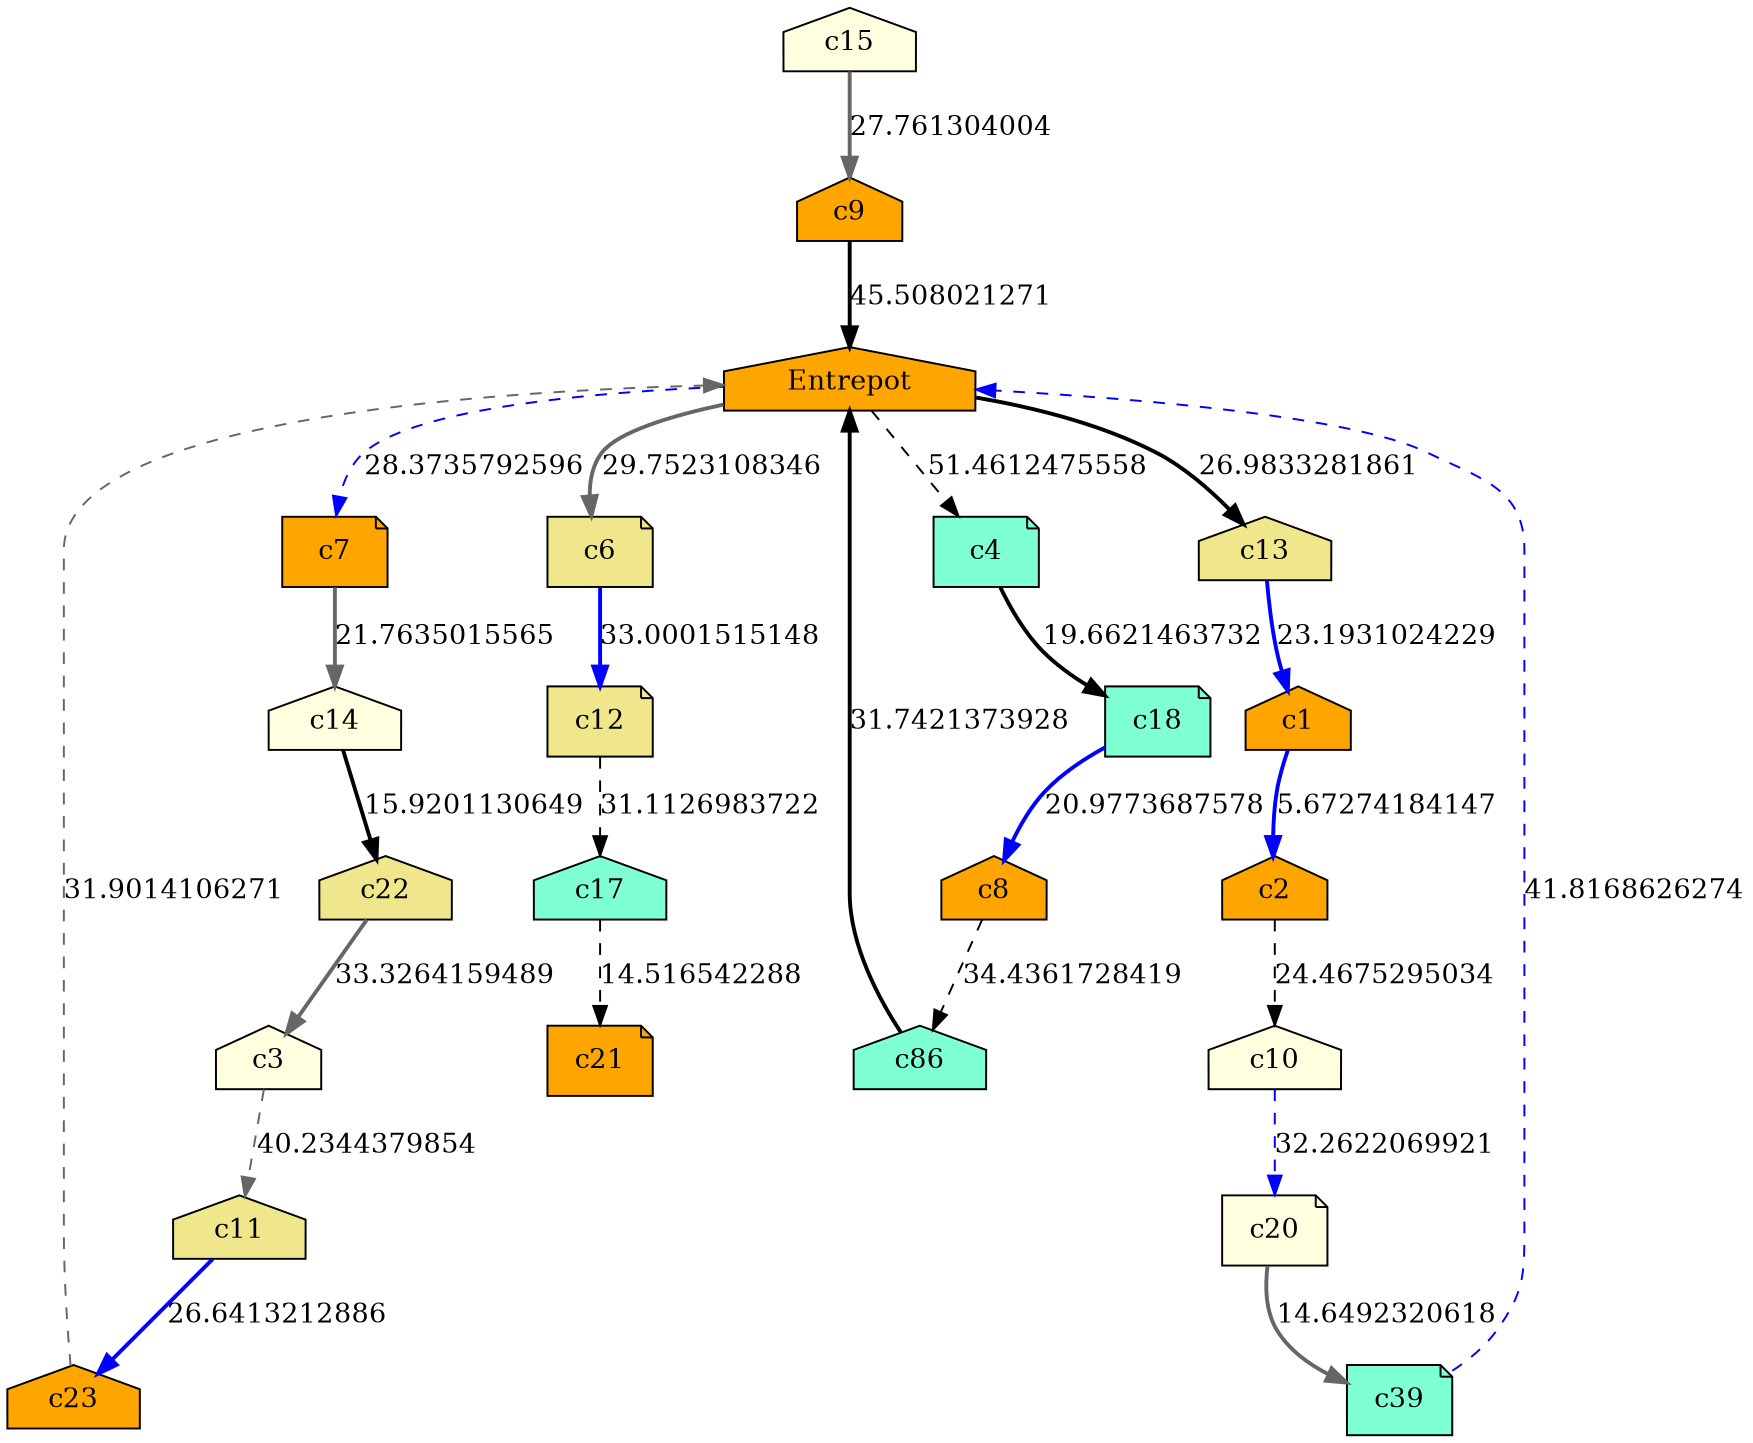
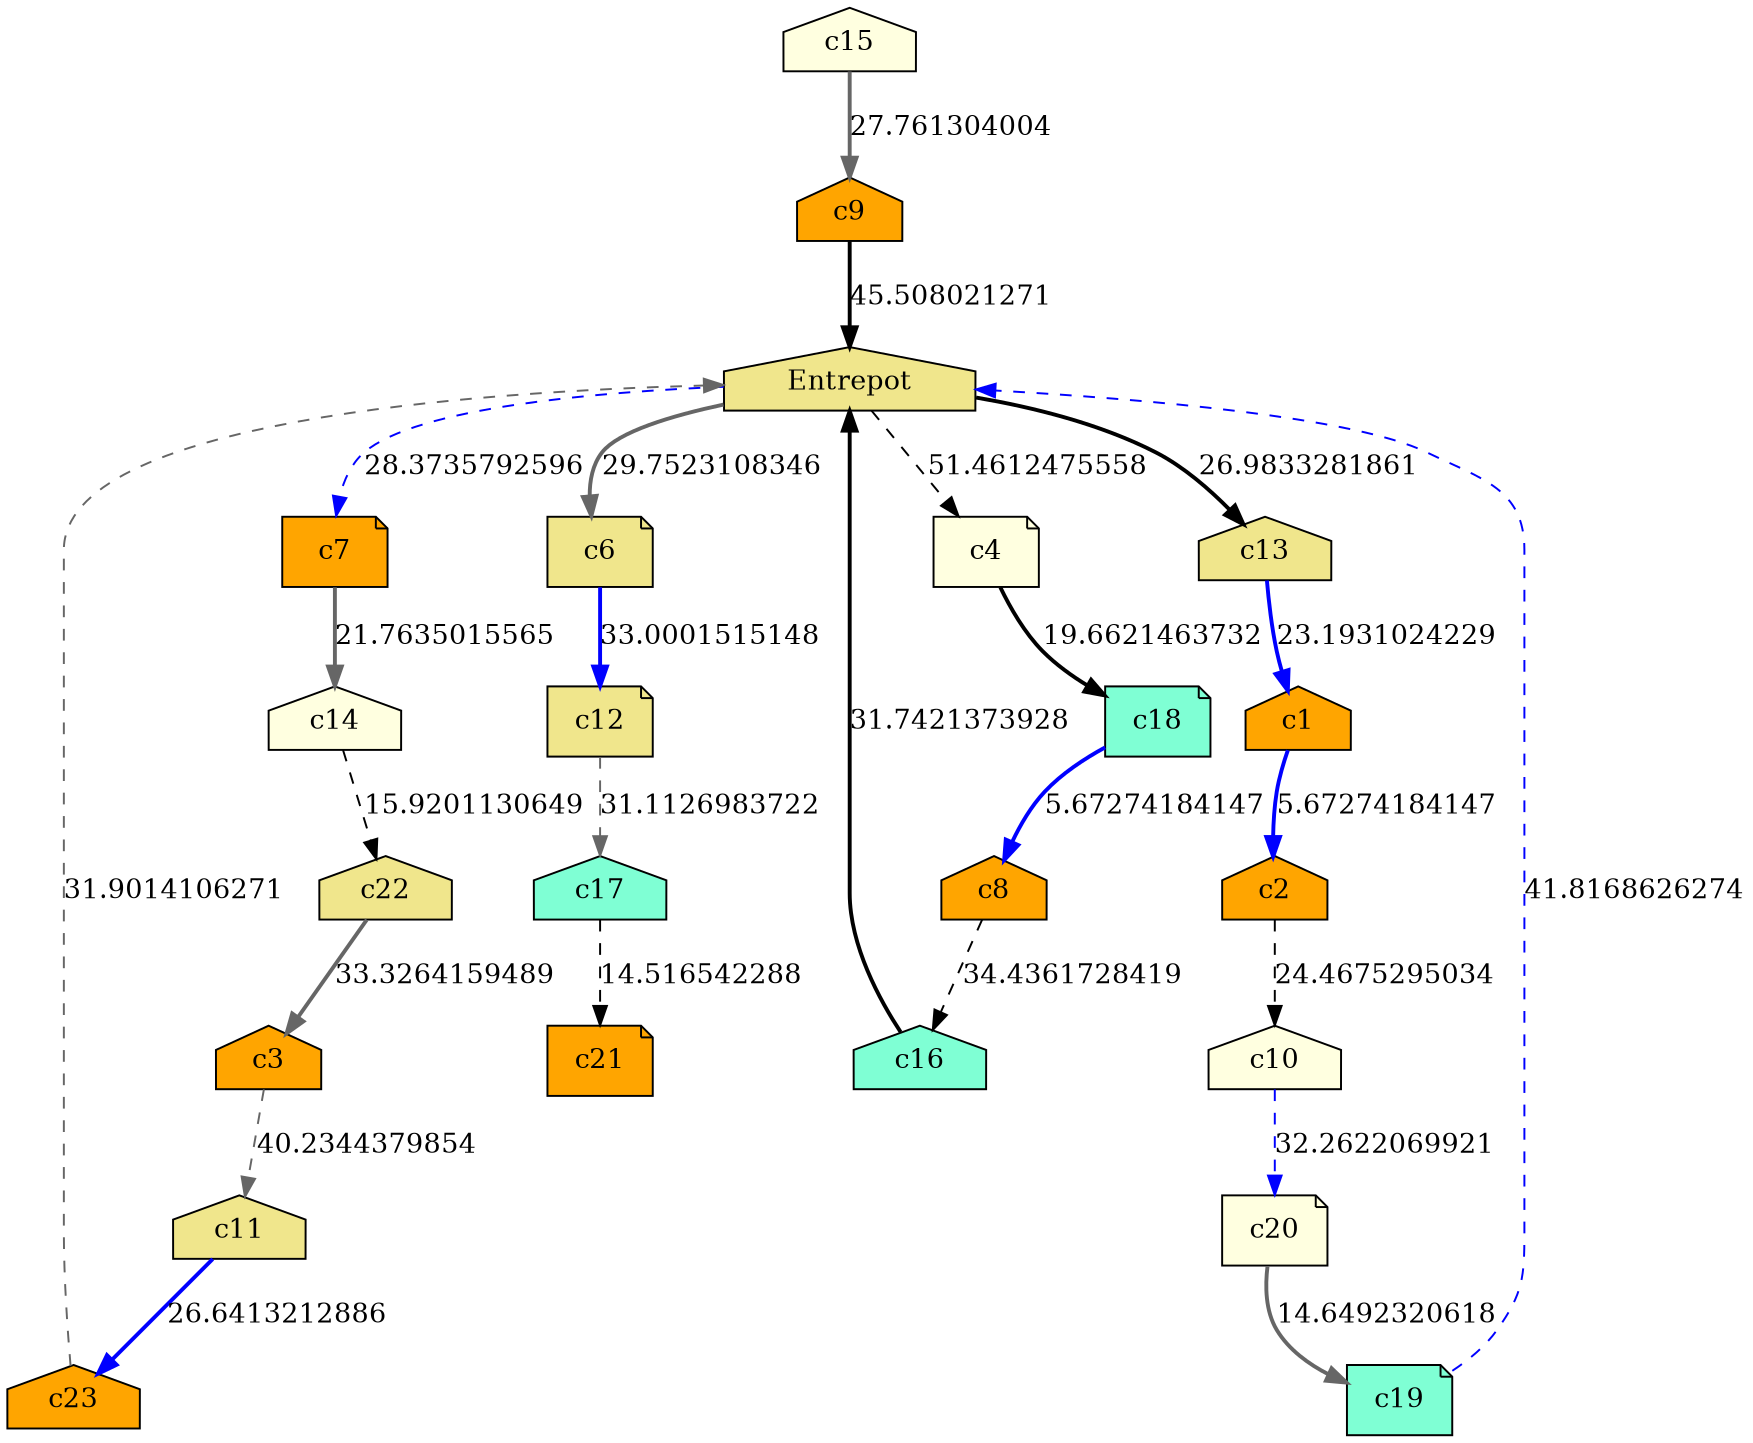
node "Entrepot": fillcolor orange -> khaki
node "c4": fillcolor aquamarine -> lightyellow
edge "c14" -> "c22": style bold -> dashed
edge "c12" -> "c17": color black -> gray40
edge "c18" -> "c8": label "20.9773687578" -> "5.67274184147"
node "c3": fillcolor lightyellow -> orange
node "c86": label "c86" -> "c16"
node "c39": label "c39" -> "c19"
